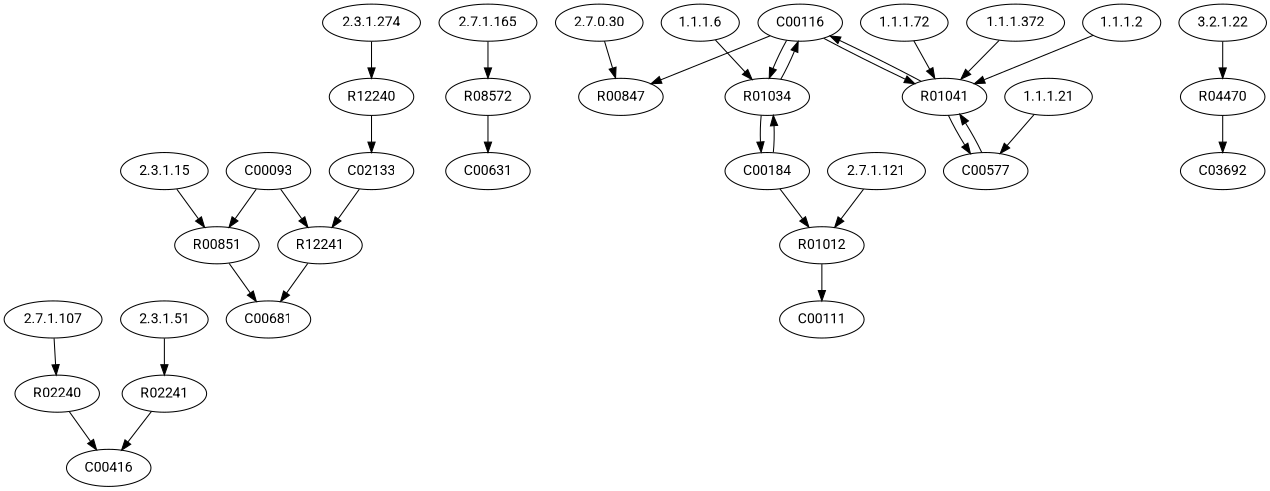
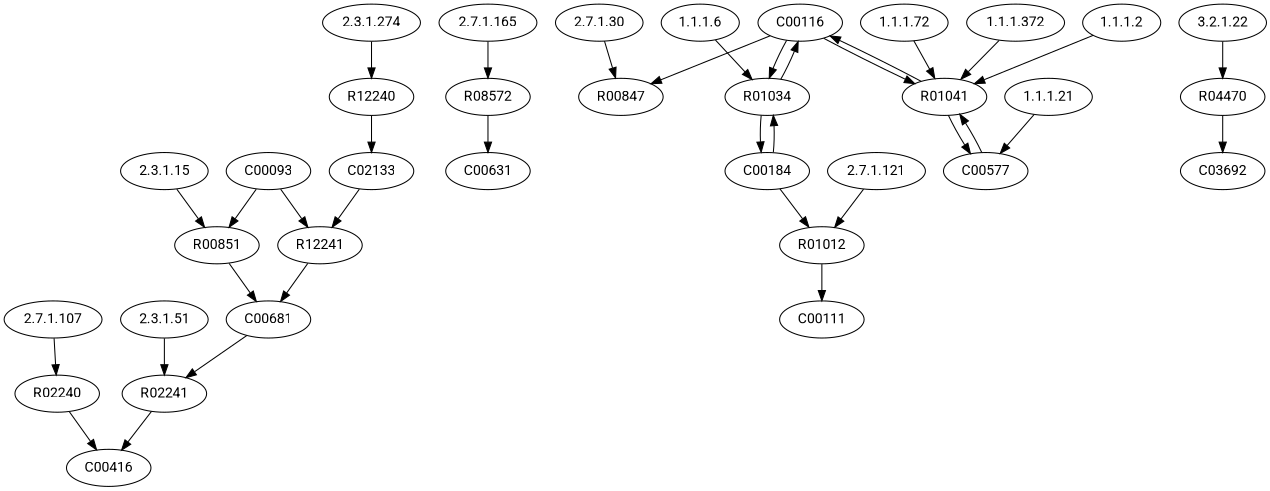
node "2.7.0.30": label "2.7.0.30" -> "2.7.1.30"
edge "C00681" -> "R02241": added
